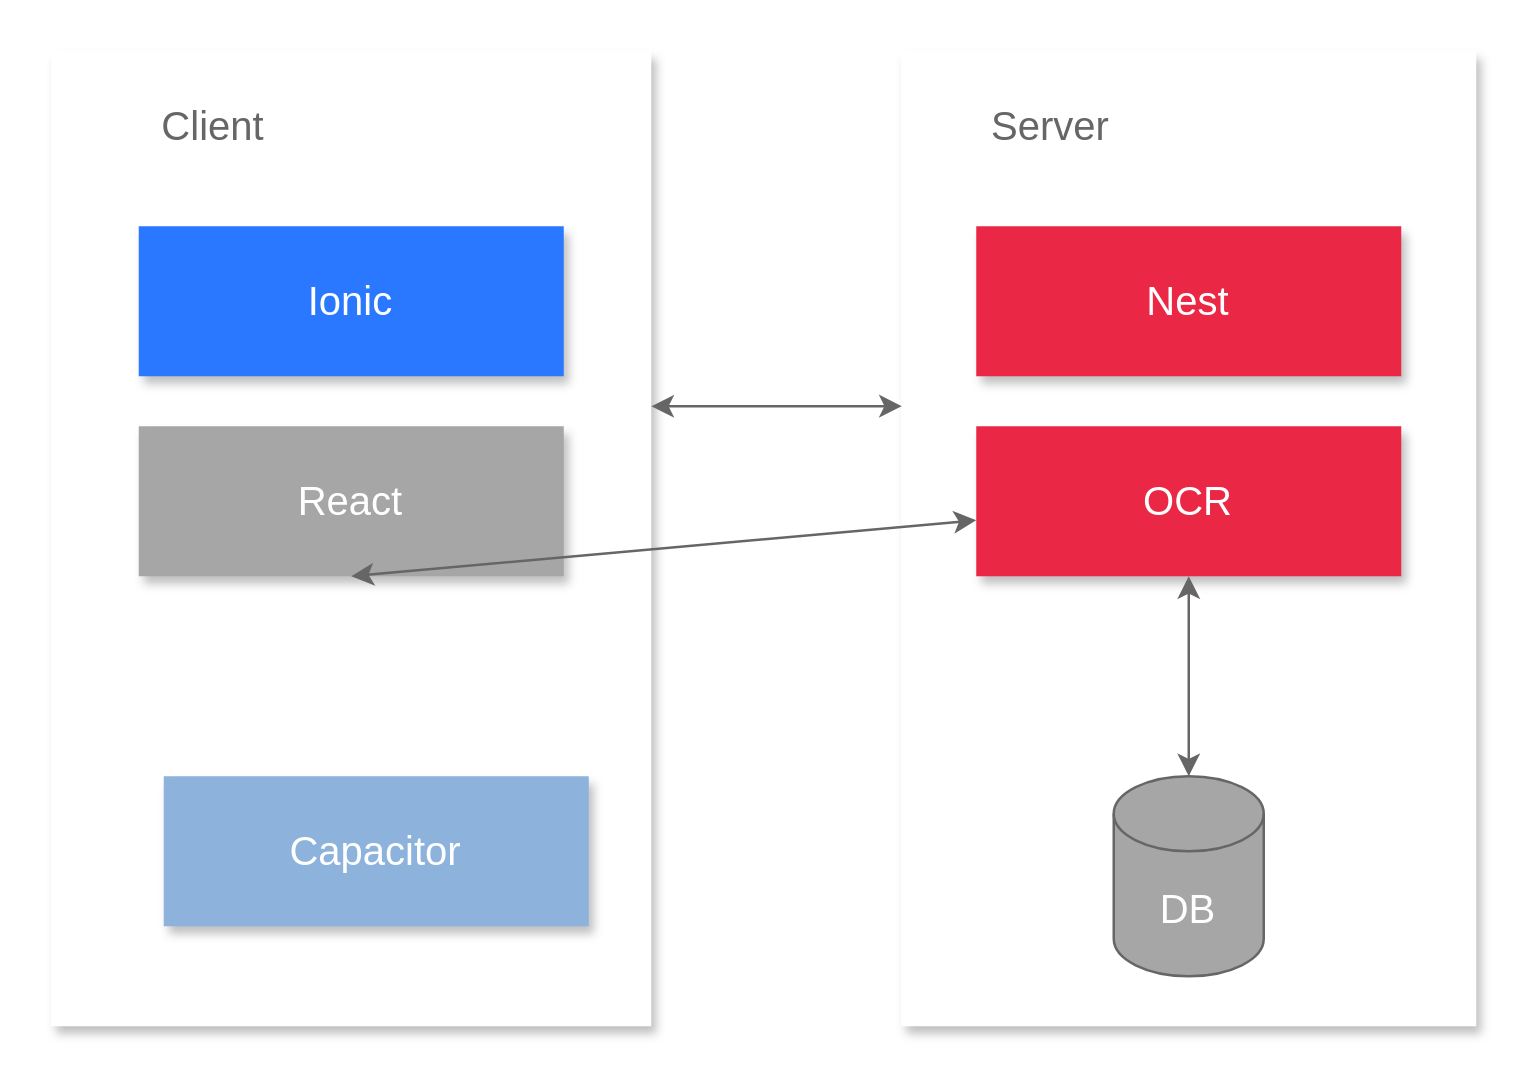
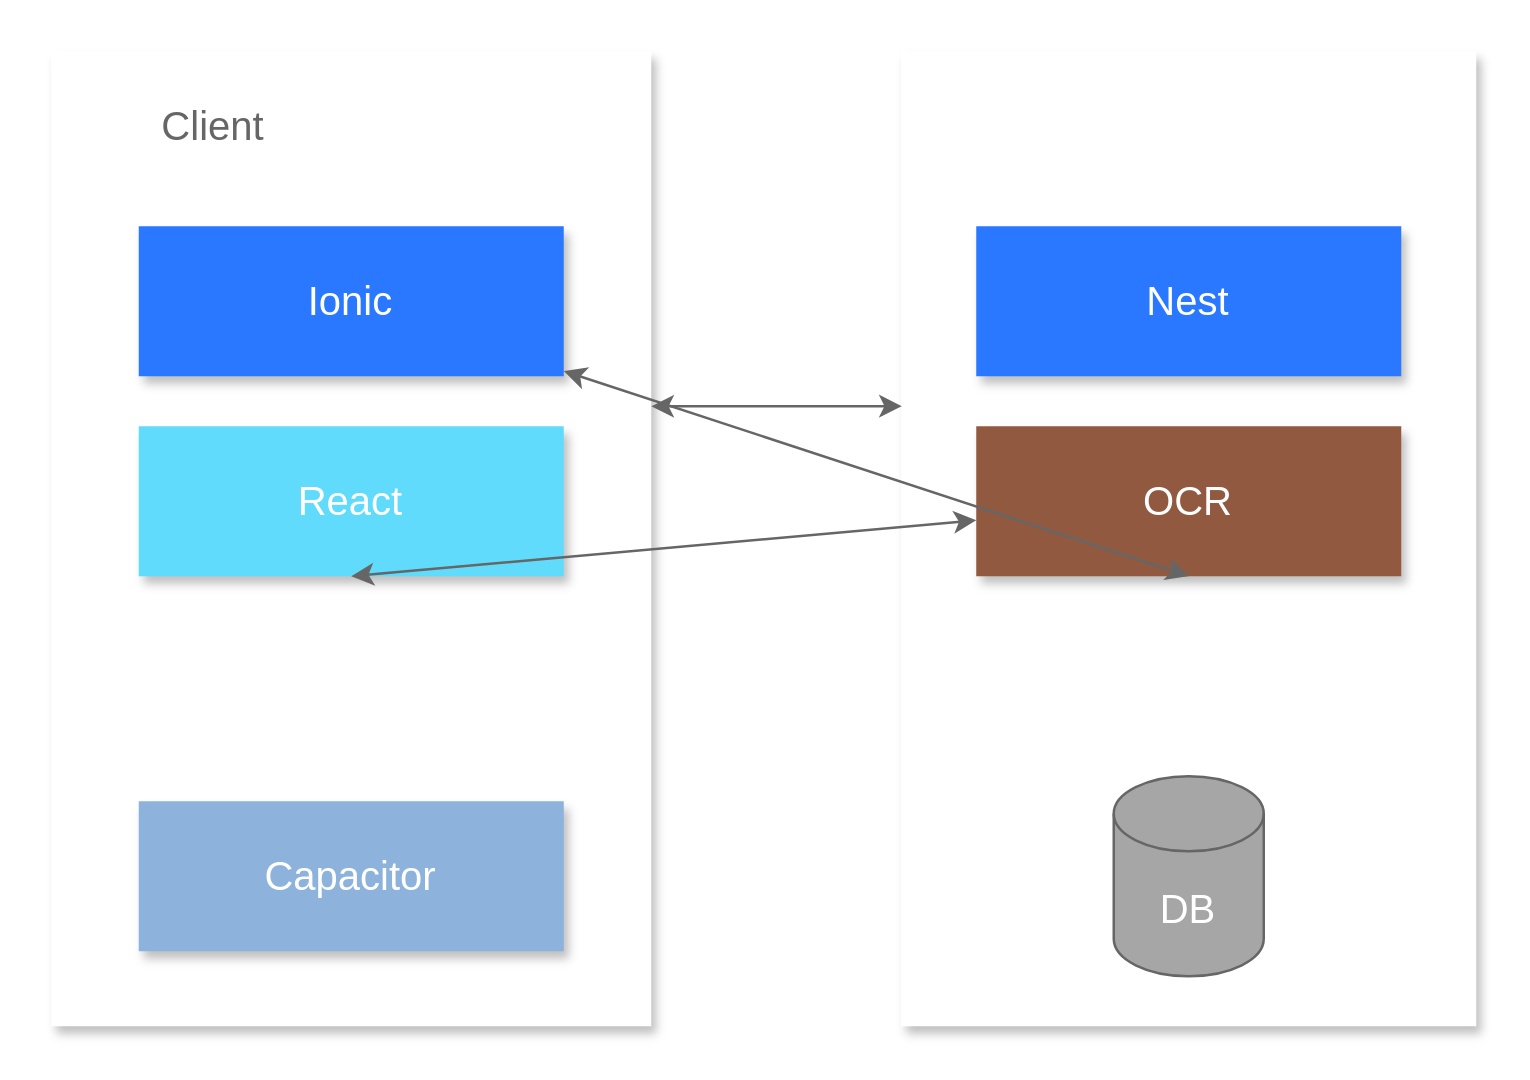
node "Server": removed
node "Nest": fillcolor #ea2845 -> #2a78ff
node "React": fillcolor #a6a6a6 -> #61dbfb
node "OCR": fillcolor #ea2845 -> #925941
edge "OCR" -- "DB": now "OCR" -- "Ionic"
node "Capacitor": moved (376, 851) -> (351, 876)
